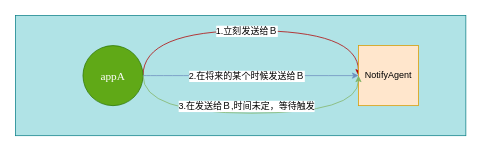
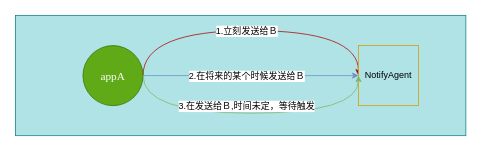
node "NotifyAgent": fillcolor #ffe6cc -> #b0e3e6
